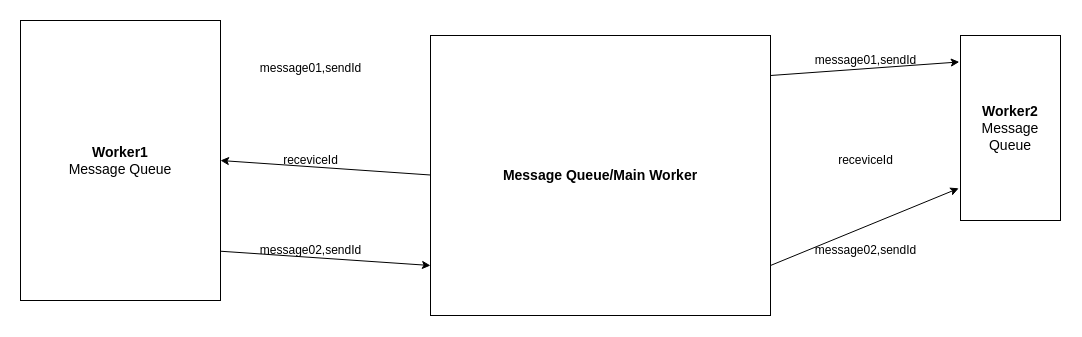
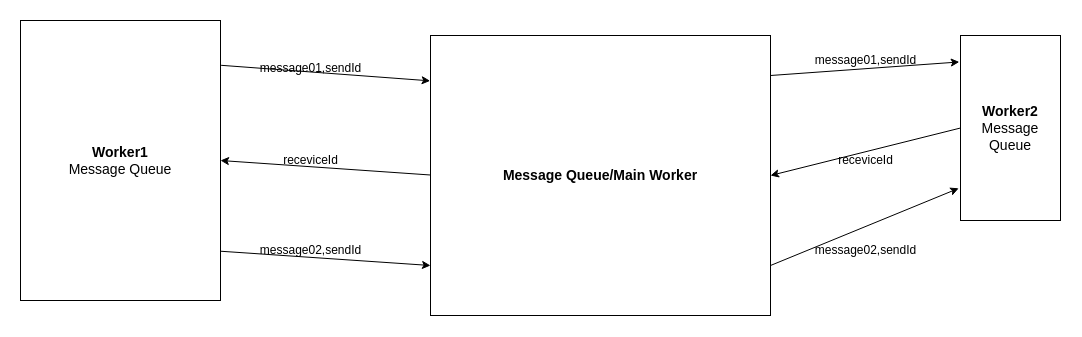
edge "Worker1Message Queue" -> "Message Queue/Main Worker": added
edge "Worker2 Message Queue" -> "Message Queue/Main Worker": added
